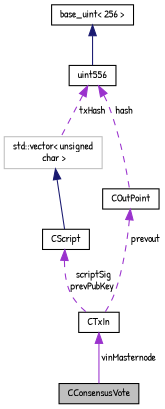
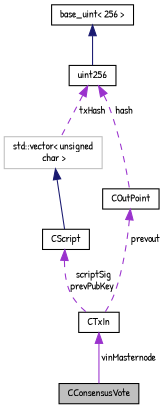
node "uint556": label "uint556" -> "uint256"
